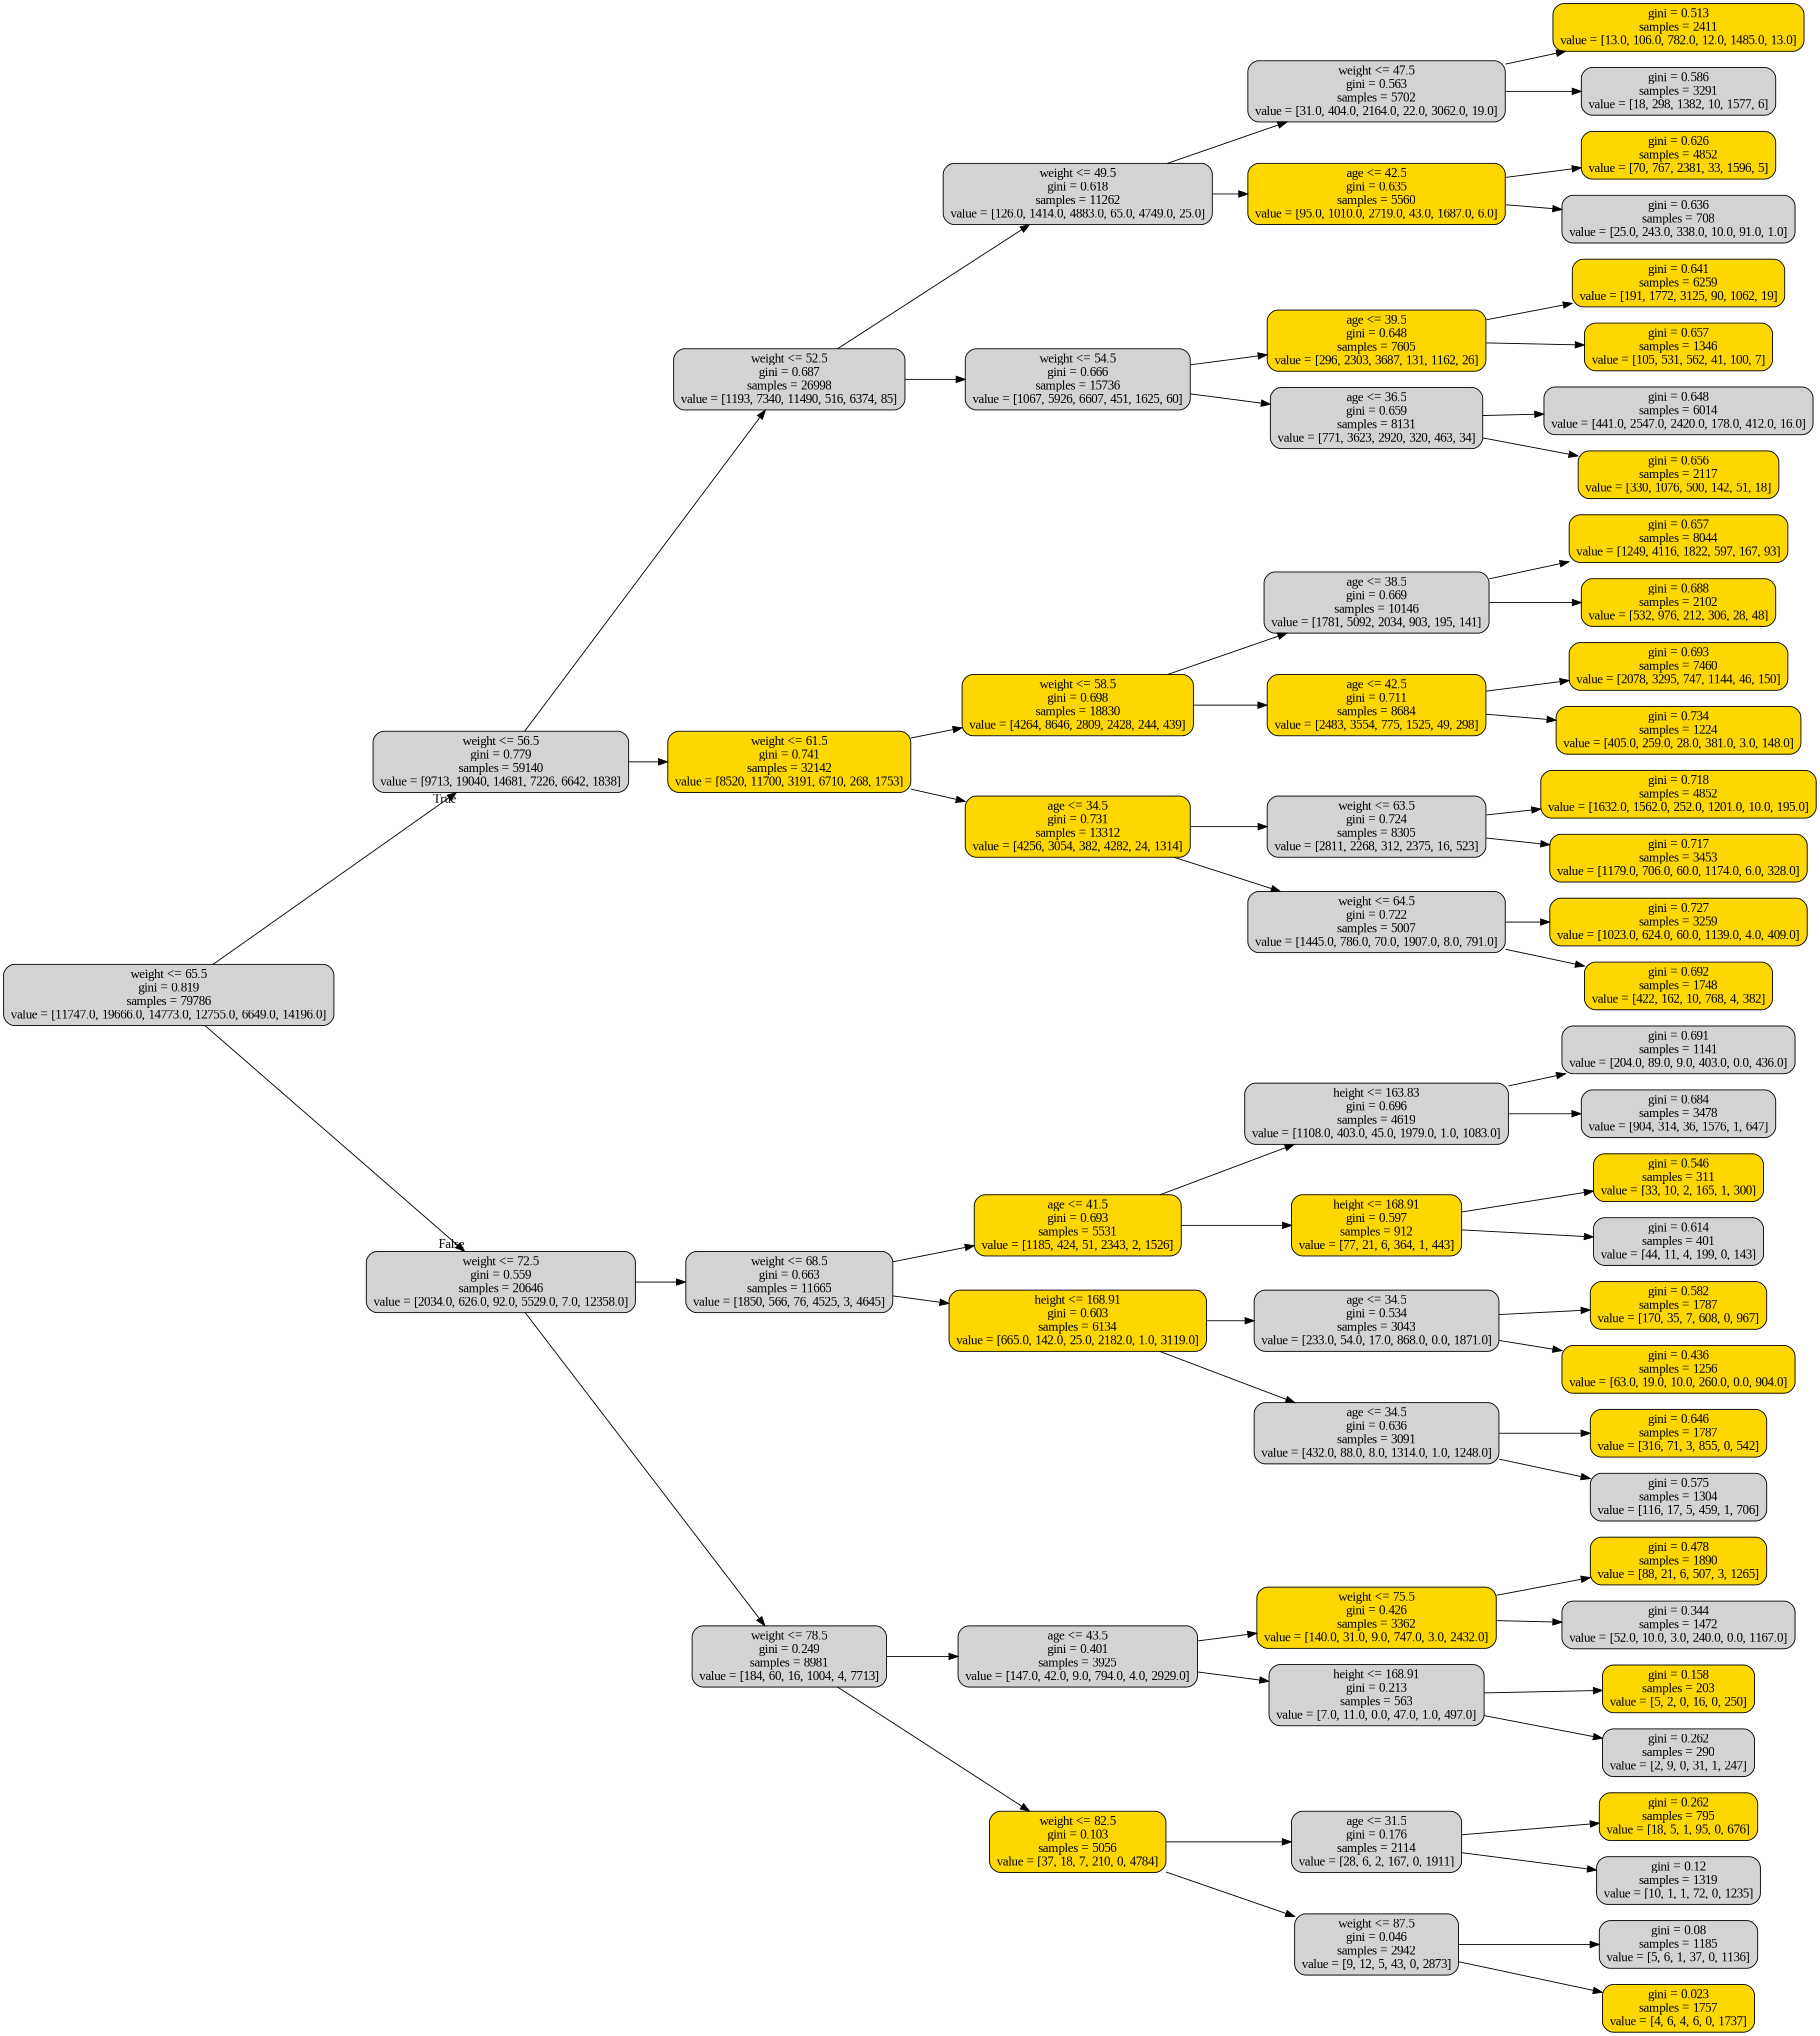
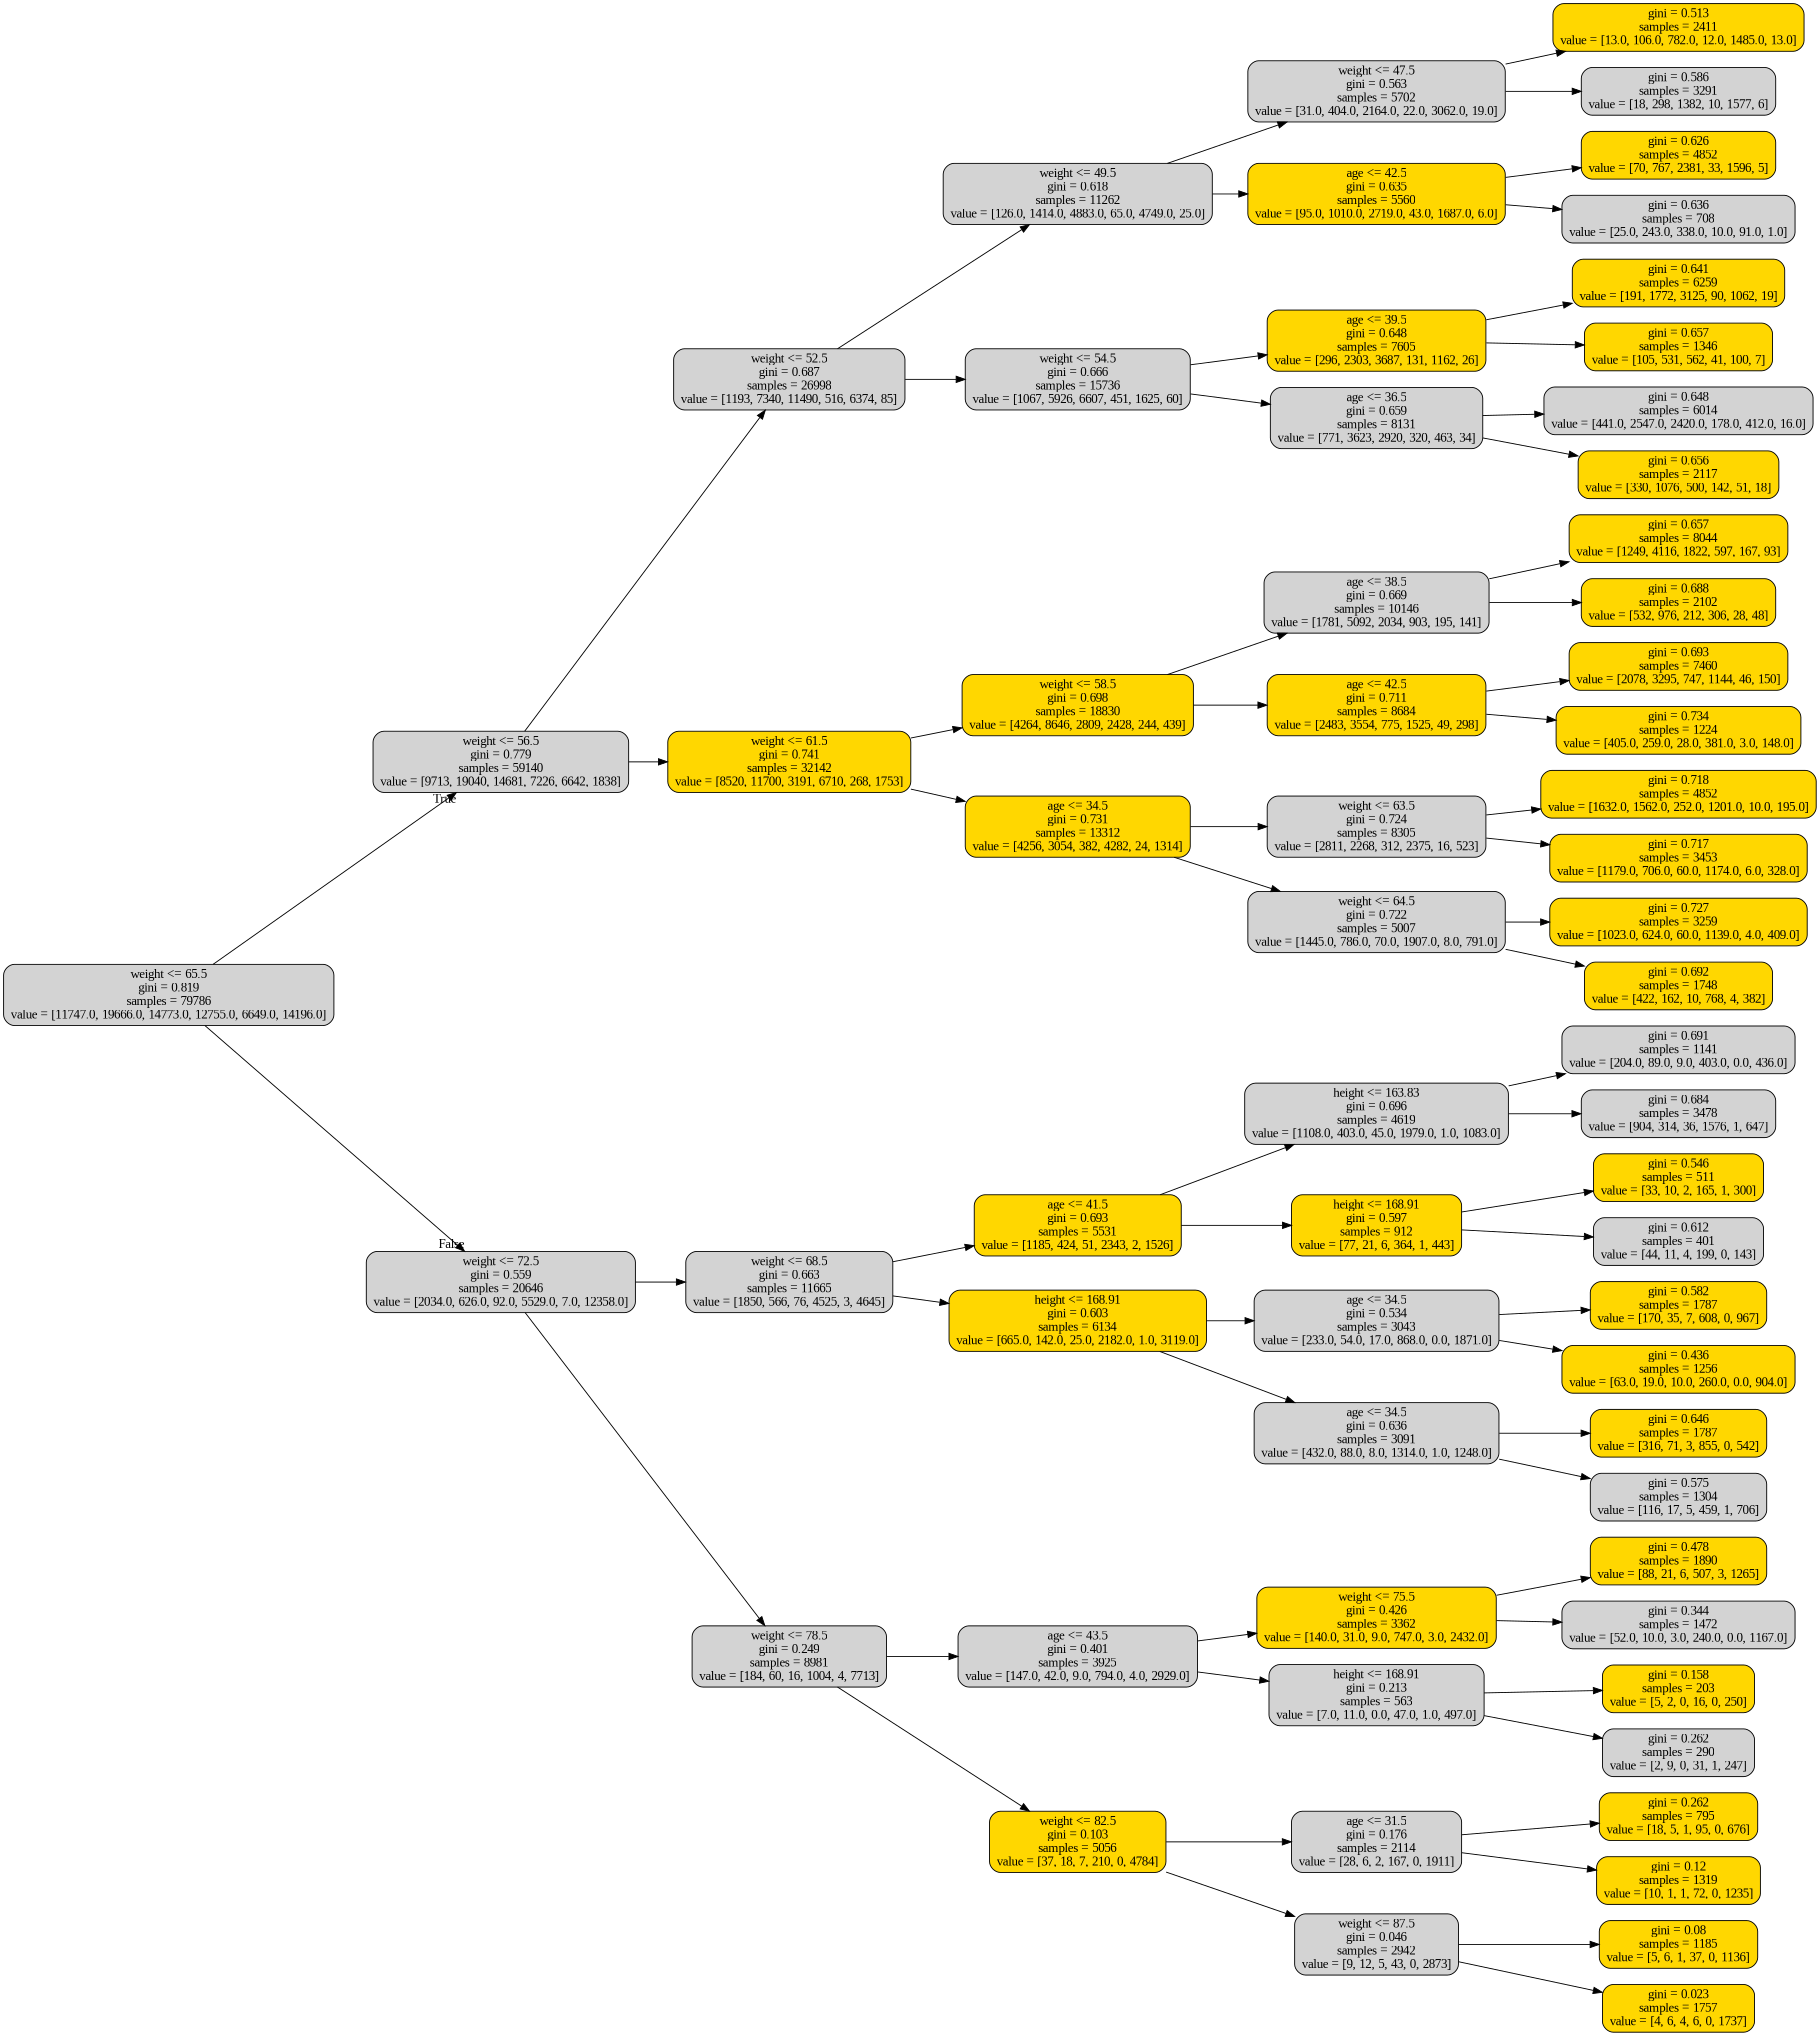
node "gini = 0.546 samples = 311 value = [33, 10, 2, 165, 1, 300]": label "gini = 0.546 samples = 311 value = [33, 10, 2, 165, 1, 300]" -> "gini = 0.546 samples = 511 value = [33, 10, 2, 165, 1, 300]"
node "gini = 0.614 samples = 401 value = [44, 11, 4, 199, 0, 143]": label "gini = 0.614 samples = 401 value = [44, 11, 4, 199, 0, 143]" -> "gini = 0.612 samples = 401 value = [44, 11, 4, 199, 0, 143]"
node "gini = 0.12 samples = 1319 value = [10, 1, 1, 72, 0, 1235]": fillcolor lightgrey -> gold
node "gini = 0.08 samples = 1185 value = [5, 6, 1, 37, 0, 1136]": fillcolor lightgrey -> gold
